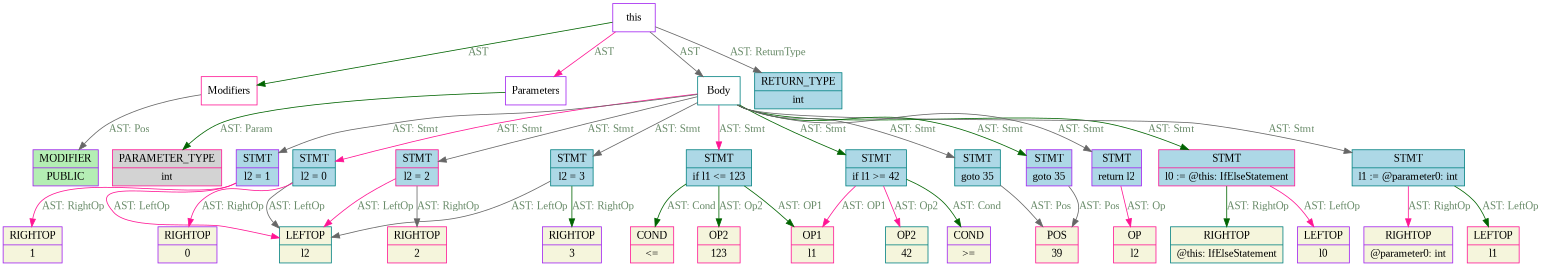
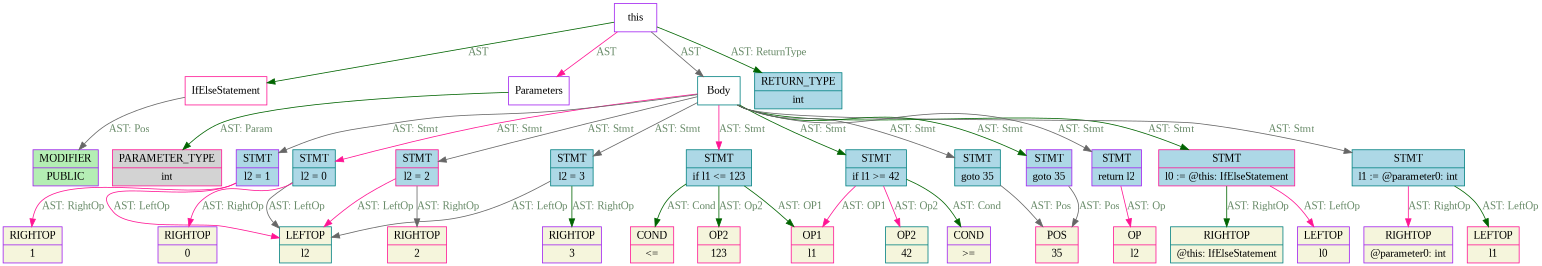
edge "this" -> "RETURN_TYPE": color gray40 -> darkgreen
node "Modifiers": label "Modifiers" -> "IfElseStatement"
node "POS": text "39" -> "35"
